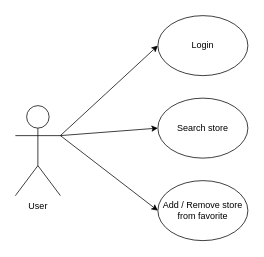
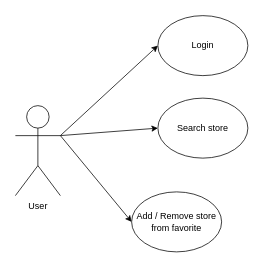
node "Add / Remove store from favorite": moved (203, 210) -> (177, 222)
